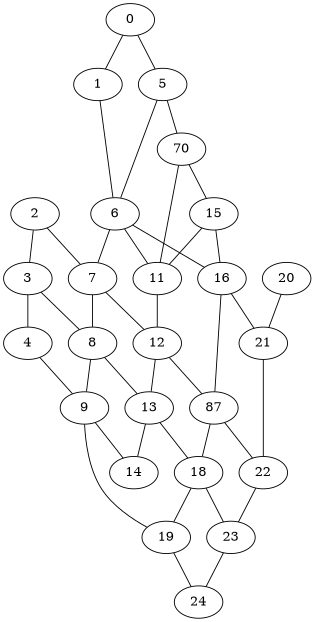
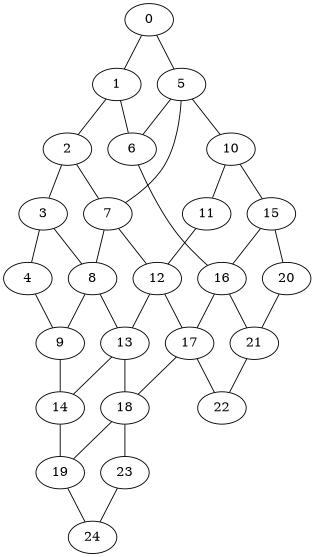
edge "1" -- "2": added
node "70": label "70" -> "10"
edge "6" -- "7": now "5" -- "7"
edge "6" -- "11": removed
edge "15" -- "11": now "15" -- "20"
node "87": label "87" -> "17"
edge "9" -- "19": now "14" -- "19"
edge "22" -- "23": removed
